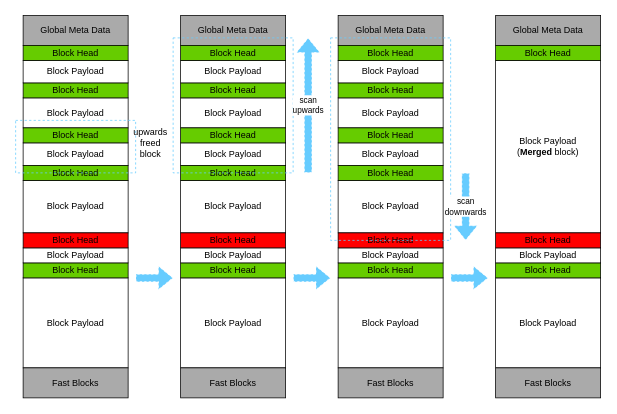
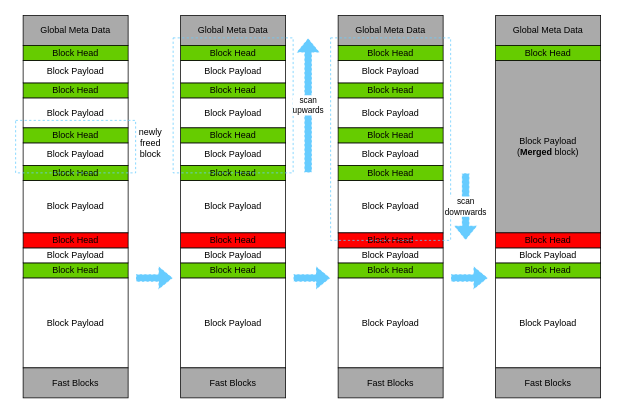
node "upwards freed block": label "upwards freed block" -> "newly freed block"
node "Block Payload (Merged block)": fillcolor #ffffff -> #aaaaaa
